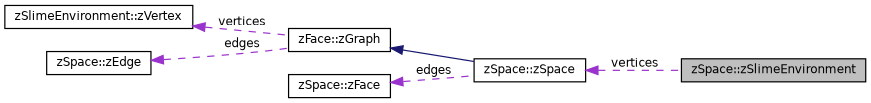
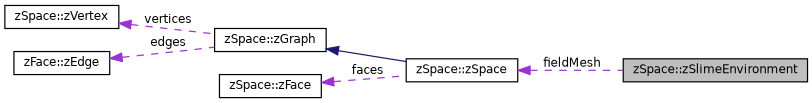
node "zSlimeEnvironment::zVertex": label "zSlimeEnvironment::zVertex" -> "zSpace::zVertex"
node "zFace::zGraph": label "zFace::zGraph" -> "zSpace::zGraph"
node "zSpace::zEdge": label "zSpace::zEdge" -> "zFace::zEdge"
edge "zSpace::zSlimeEnvironment" -> "zSpace::zSpace": label " vertices" -> " fieldMesh"
edge "zSpace::zSpace" -> "zSpace::zFace": label " edges" -> " faces"
